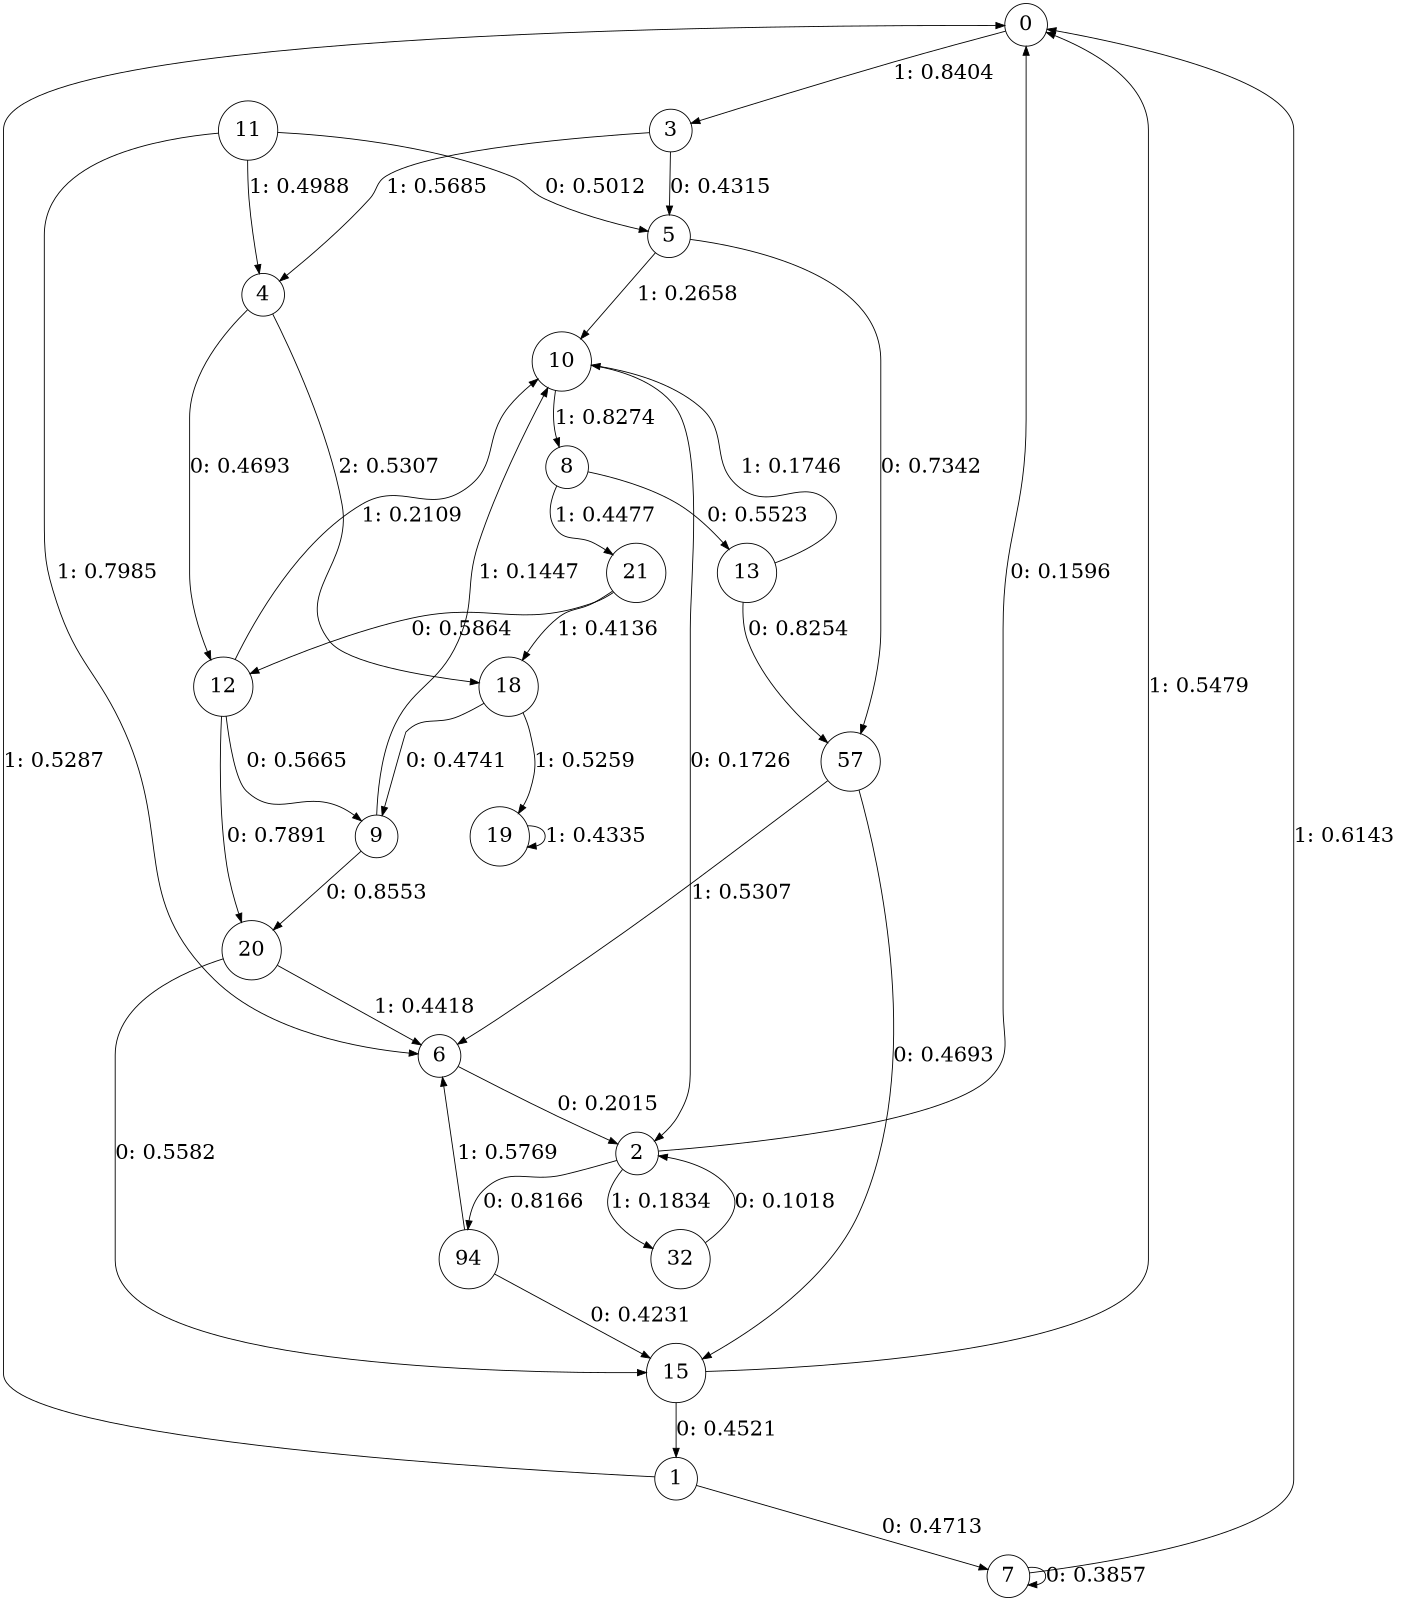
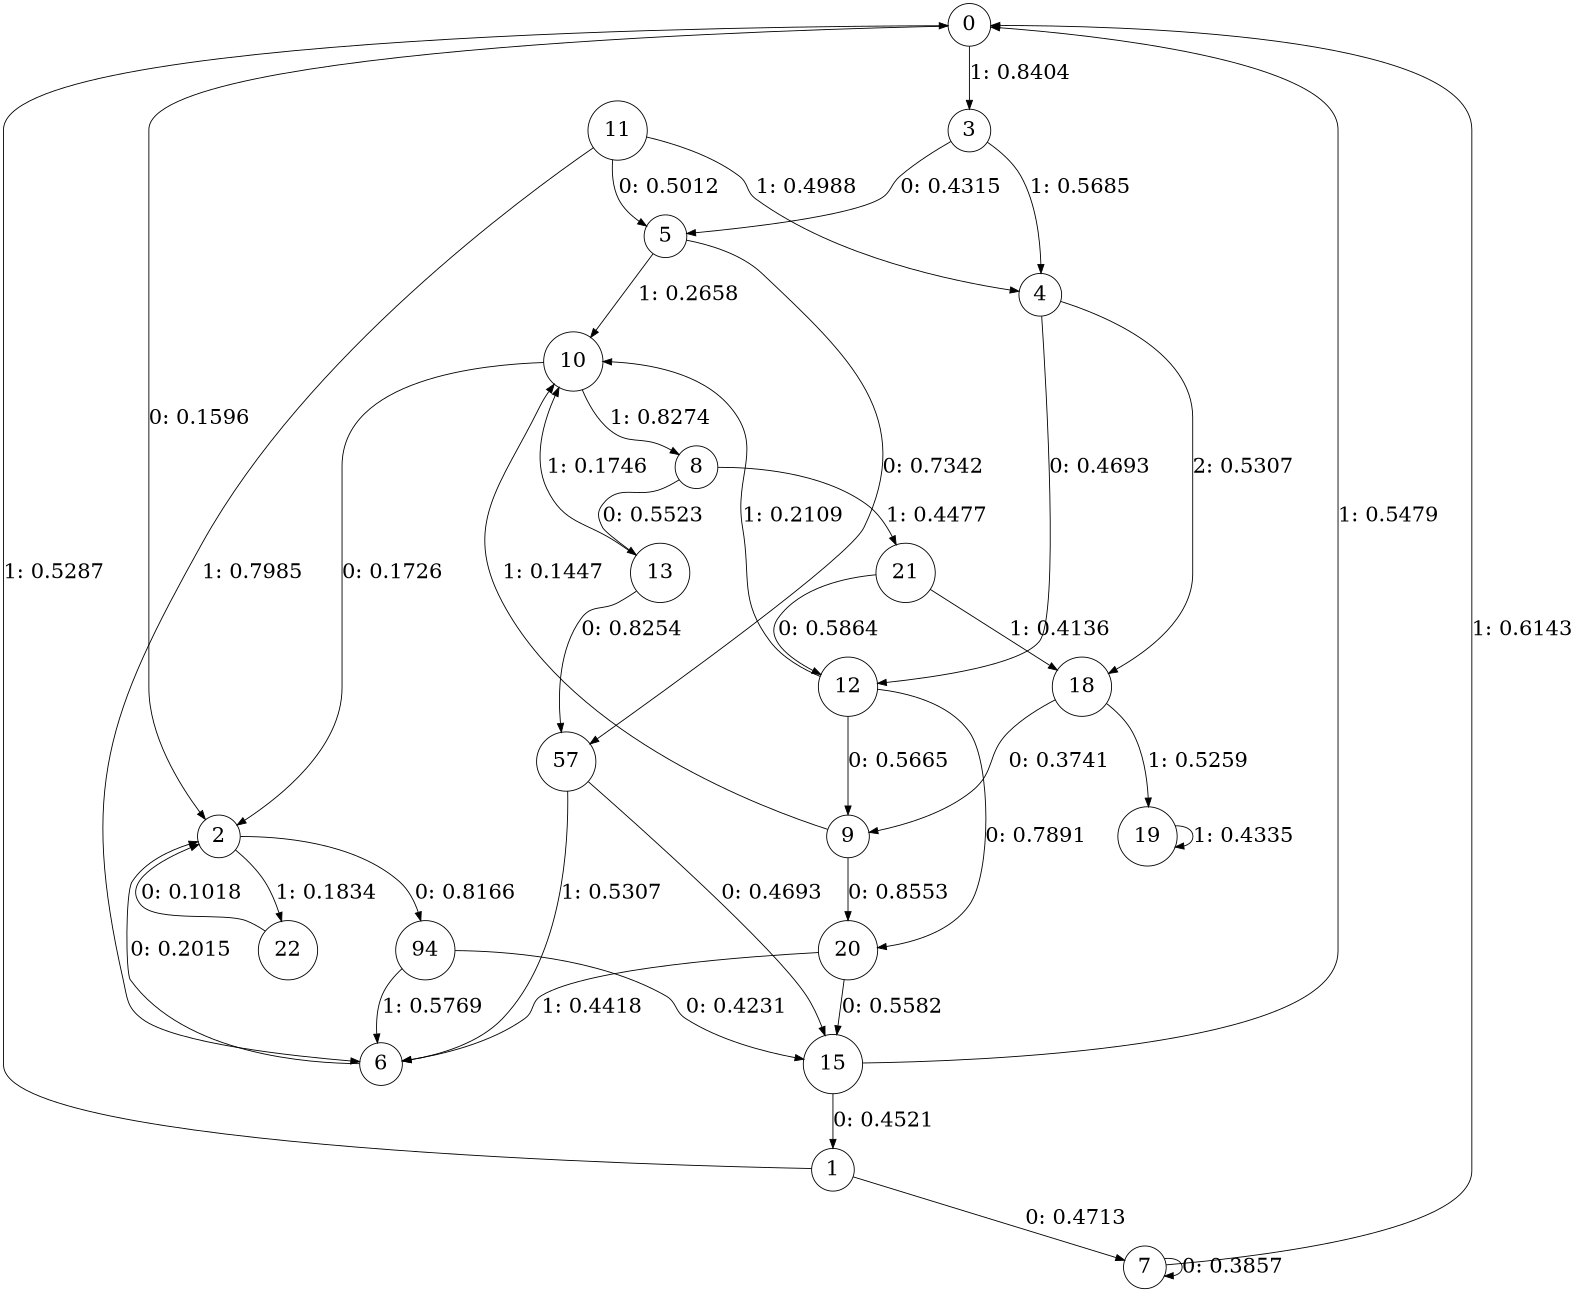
edge "2" -> "0": reversed
edge "18" -> "9": label "0: 0.4741   " -> "0: 0.3741   "
node "32": label "32" -> "22"
